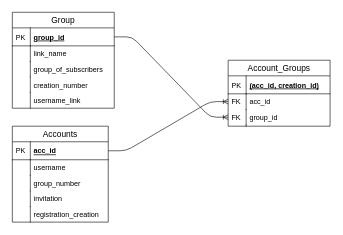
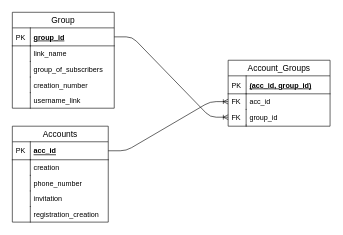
node "(acc_id, creation_id)": label "(acc_id, creation_id)" -> "(acc_id, group_id)"
node "username": label "username" -> "creation"
node "group_number": label "group_number" -> "phone_number"
